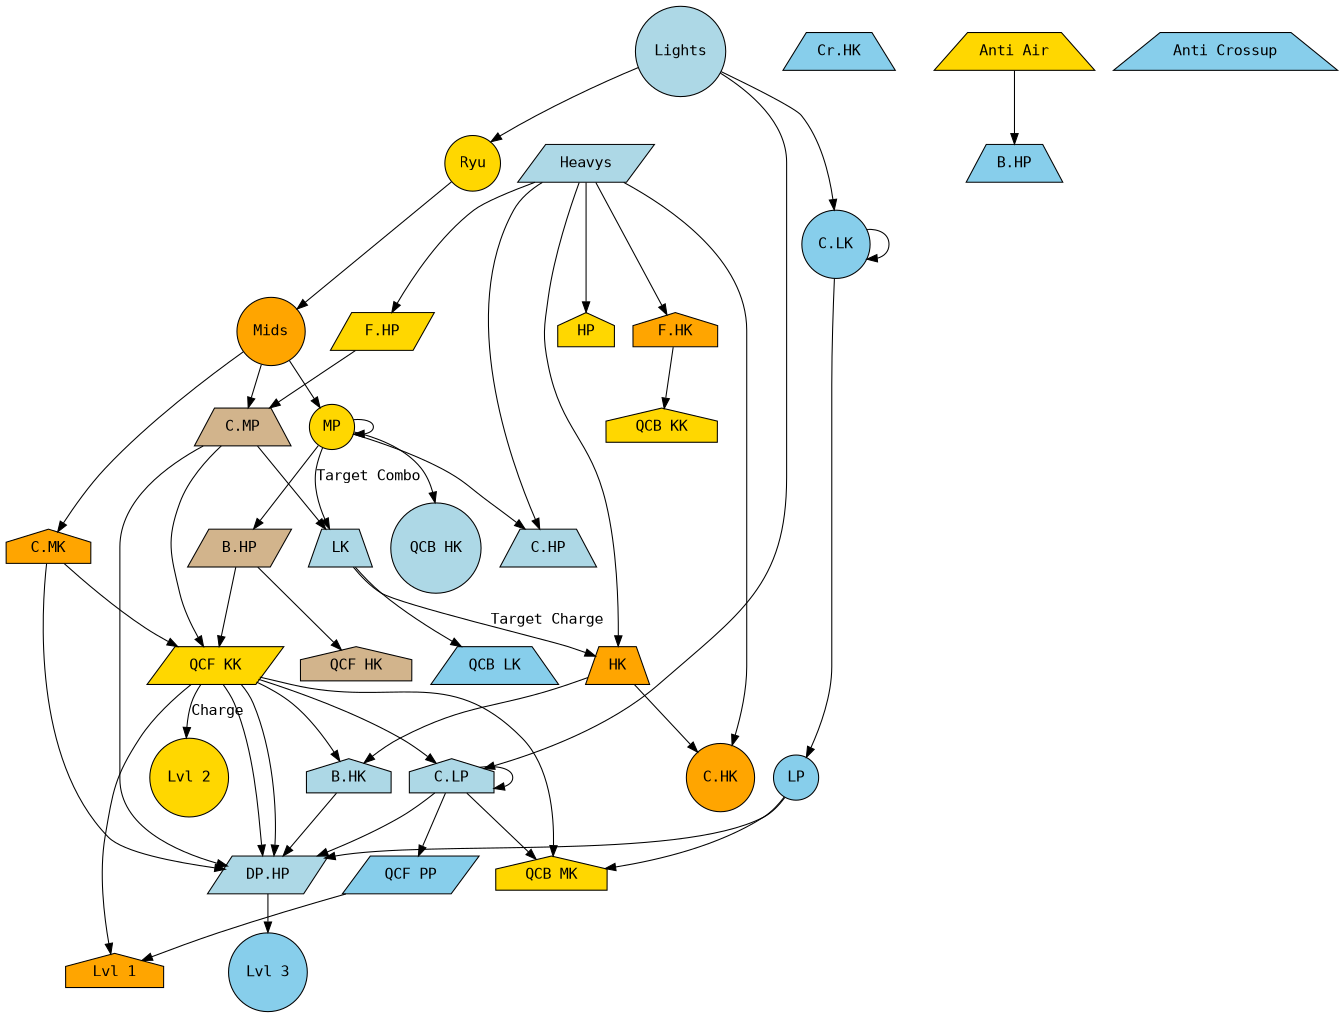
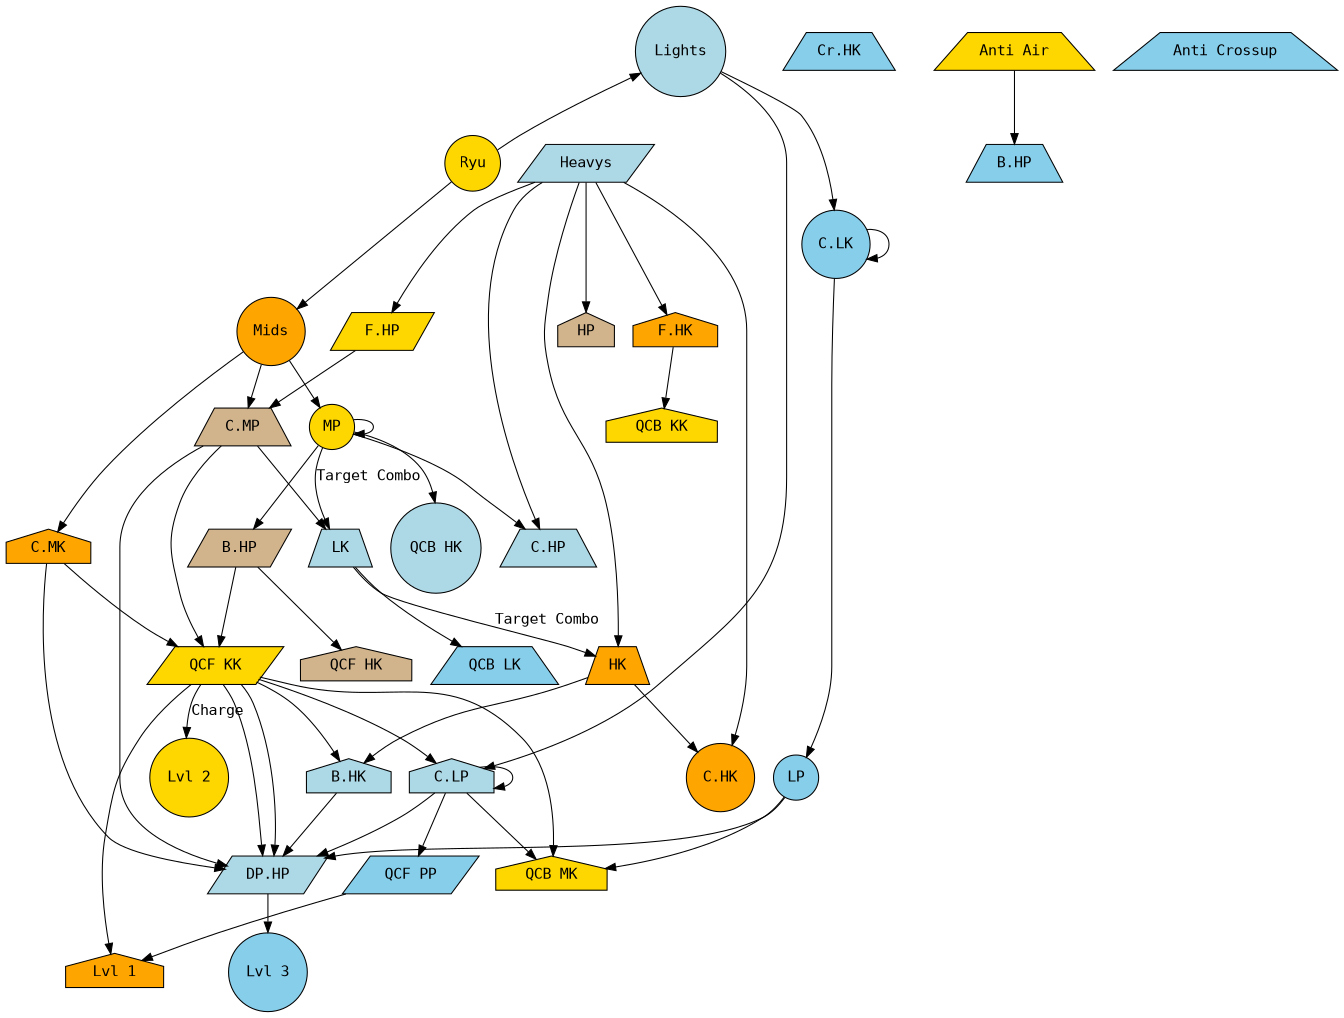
edge "Lights" -> "Ryu": reversed
node "HP": fillcolor gold -> tan
edge "LK" -> "HK": label "Target Charge" -> "Target Combo"
